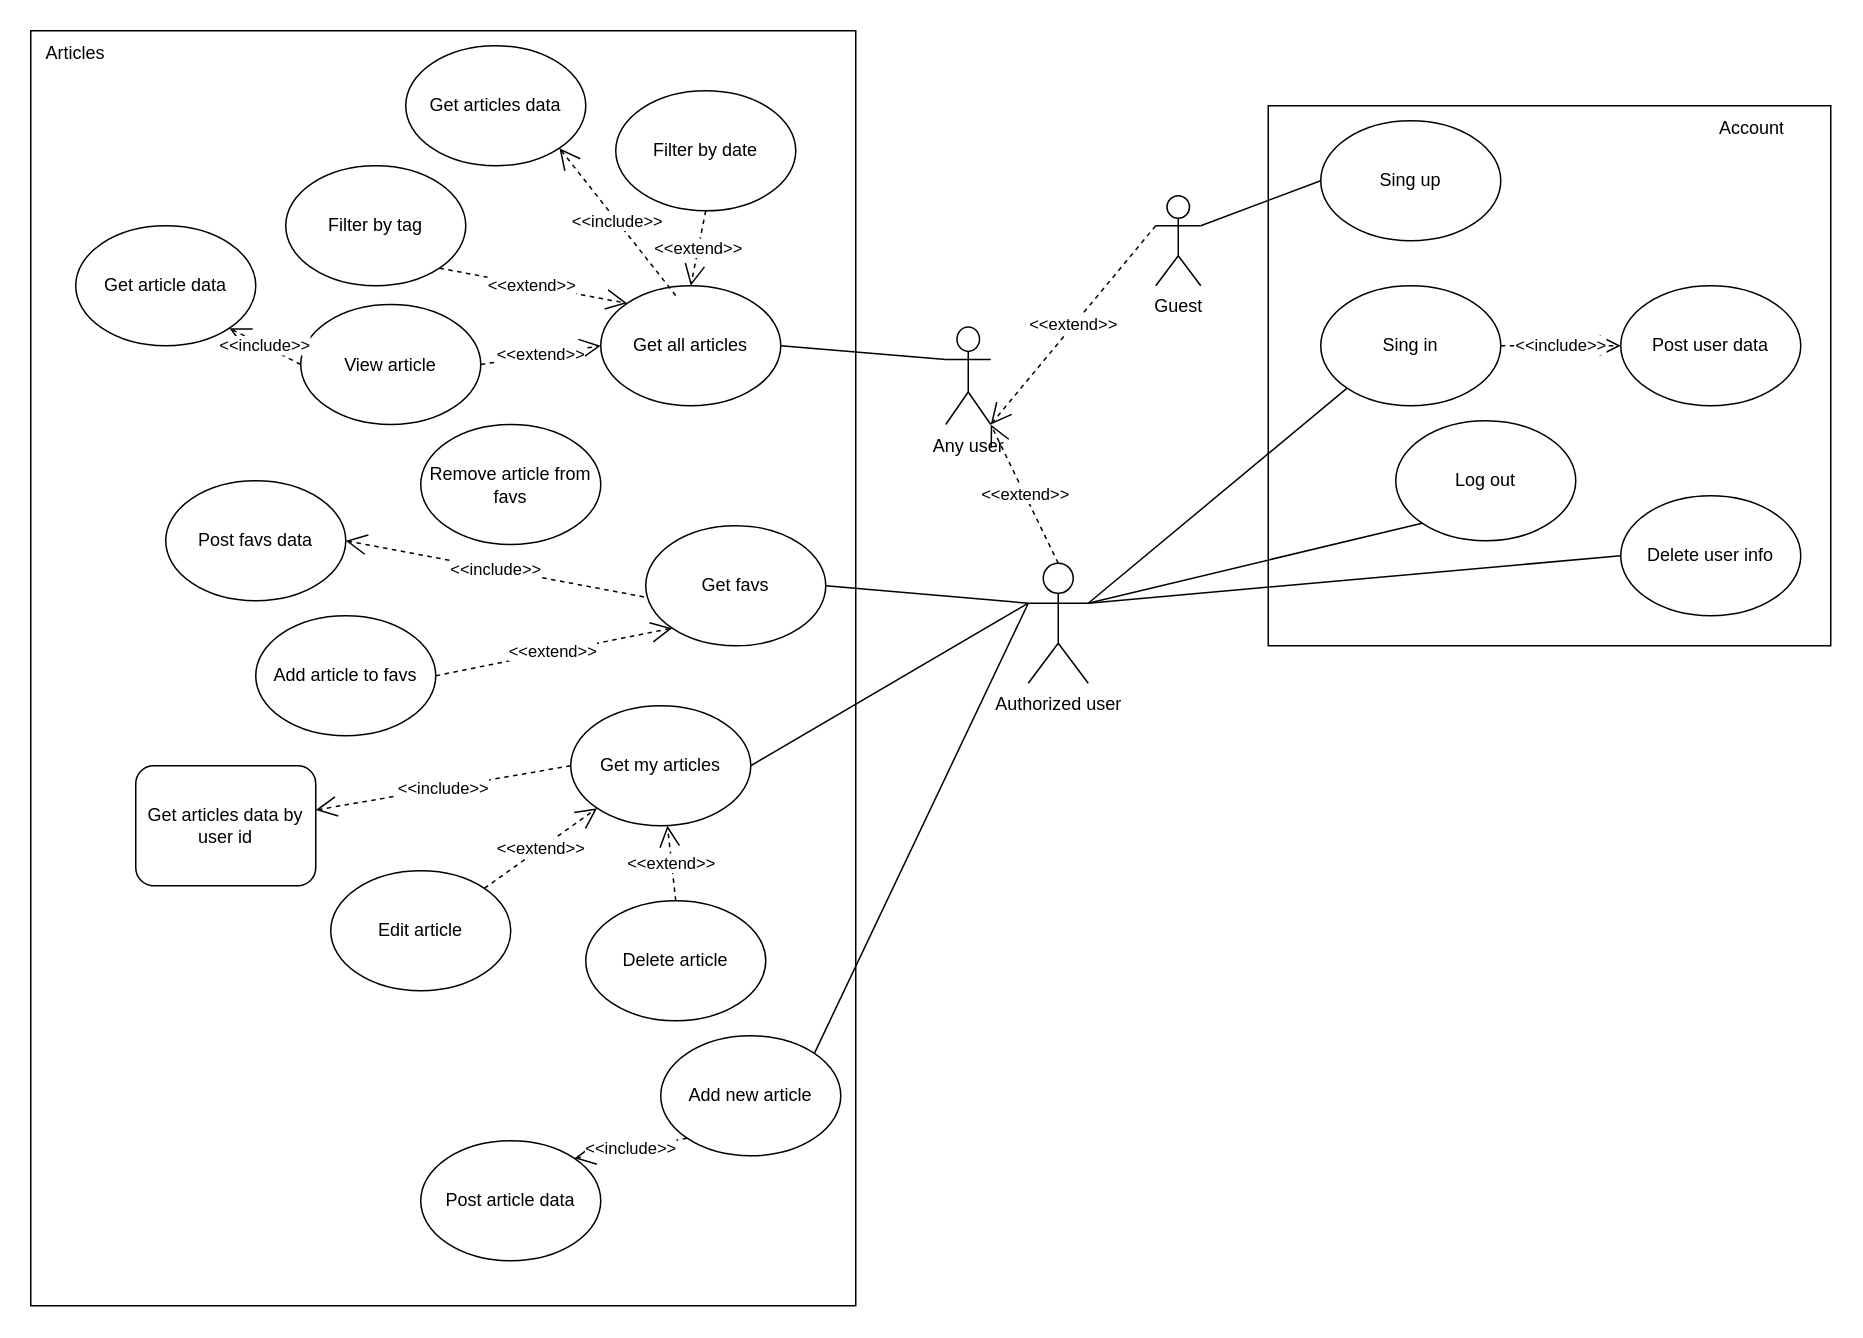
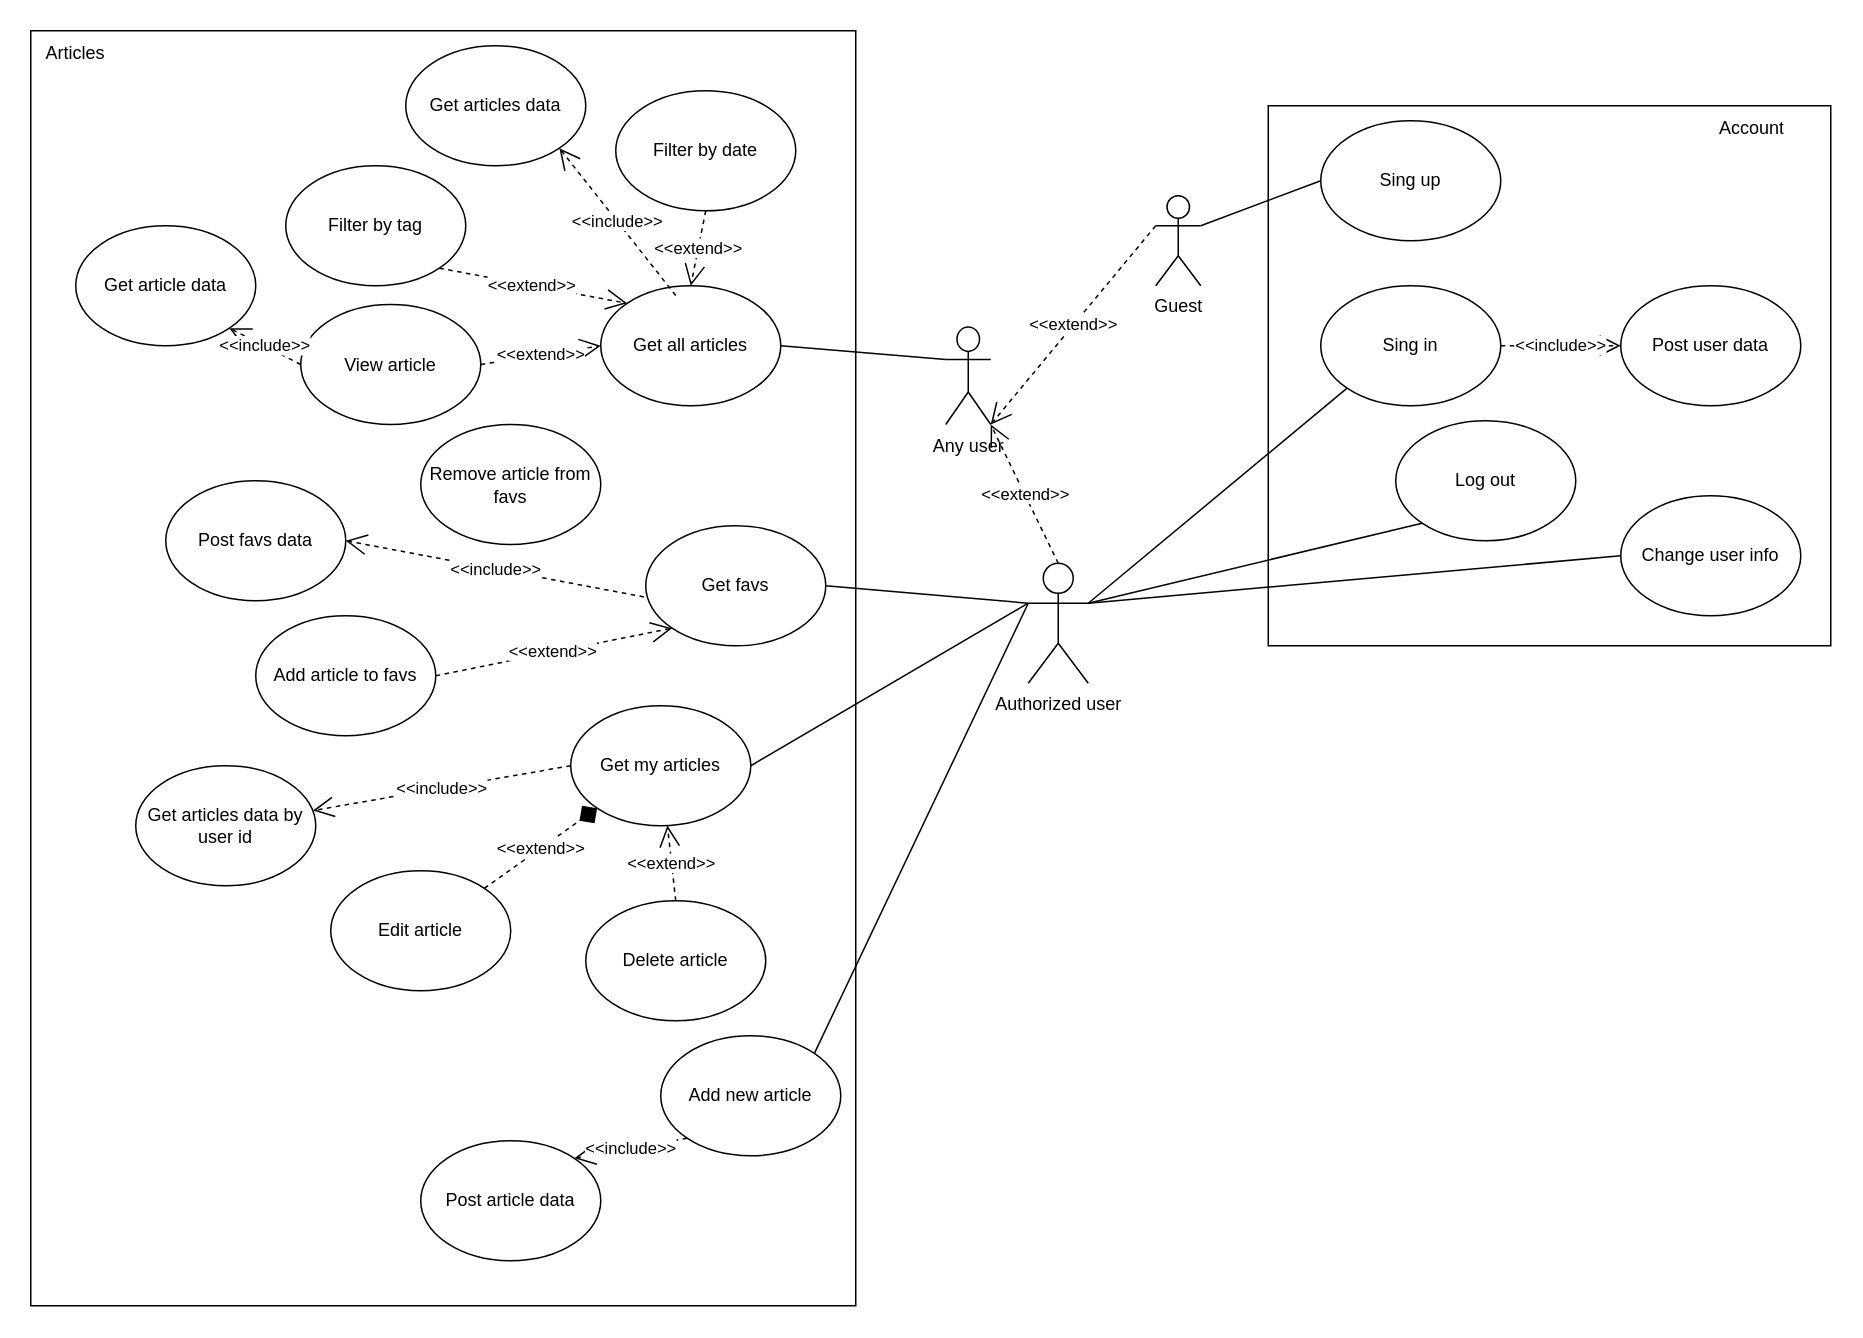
node "Delete user info": label "Delete user info" -> "Change user info"
edge "Edit article" -> "Get my articles": arrowhead open -> diamond
node "Get articles data by user id": shape rounded rectangle -> ellipse
